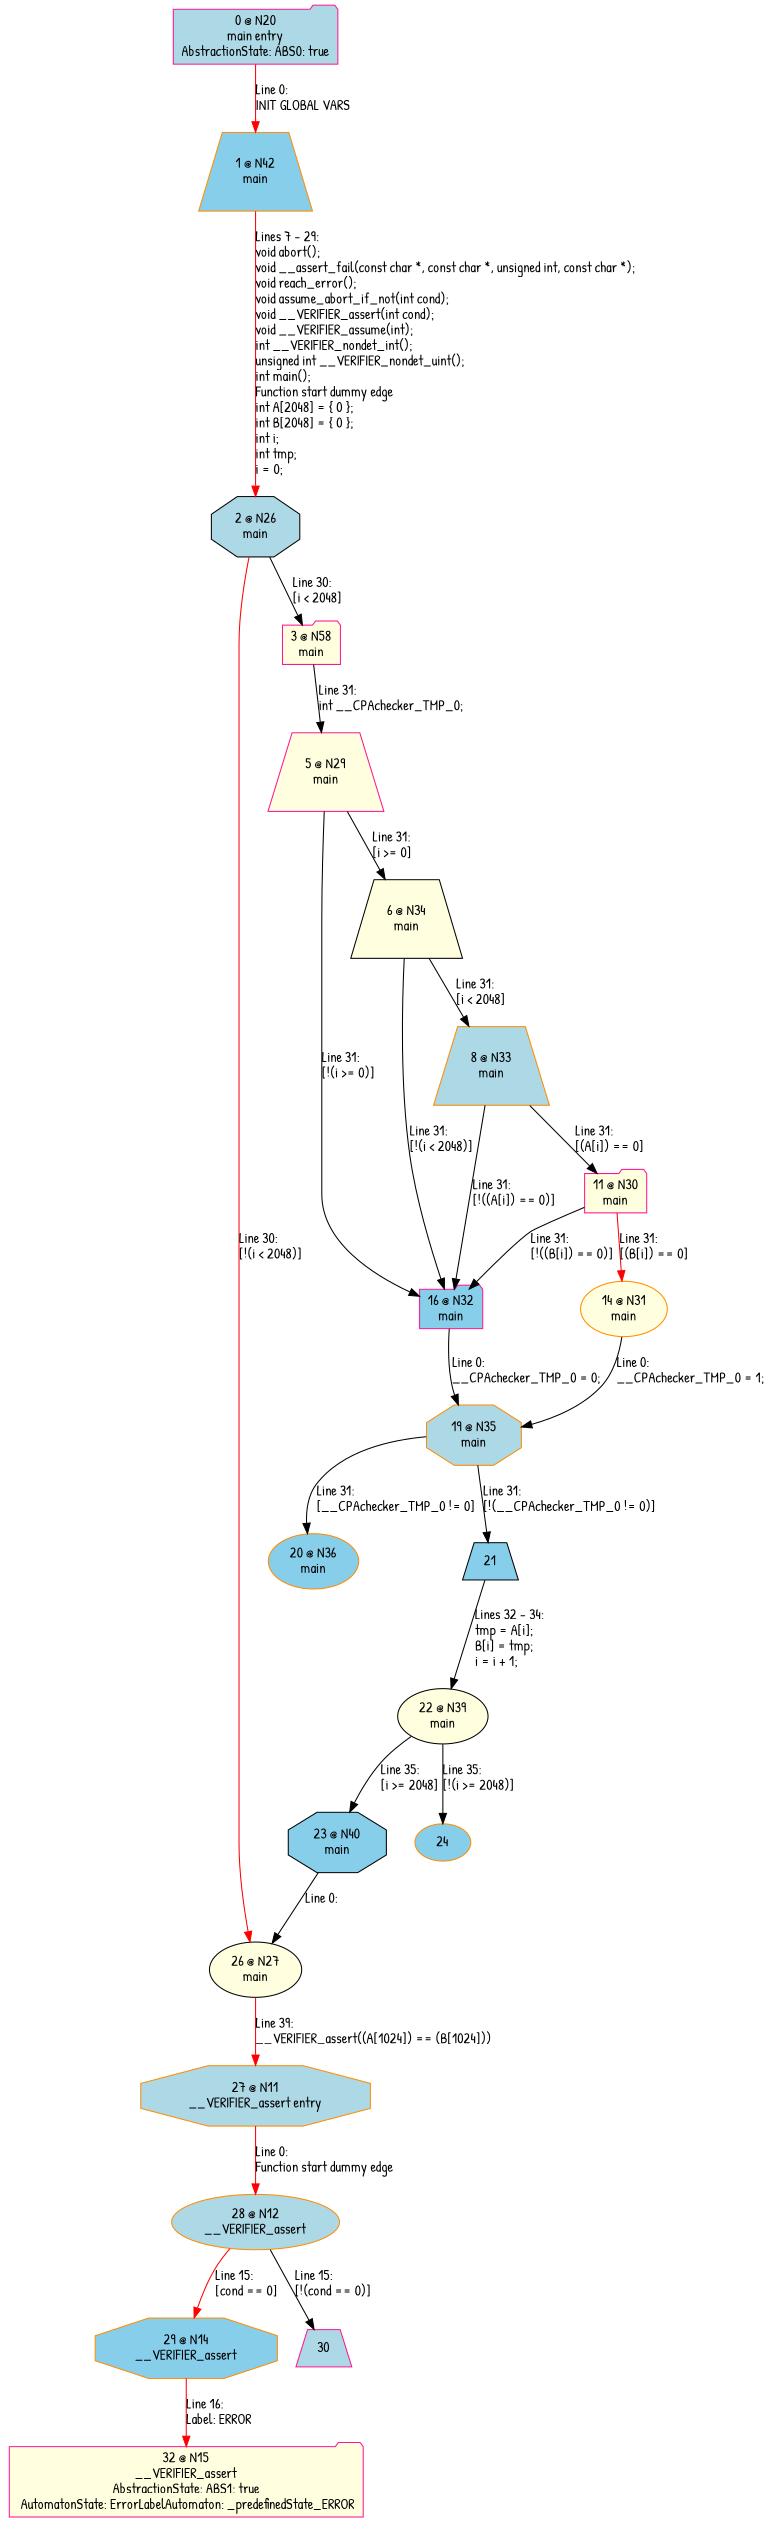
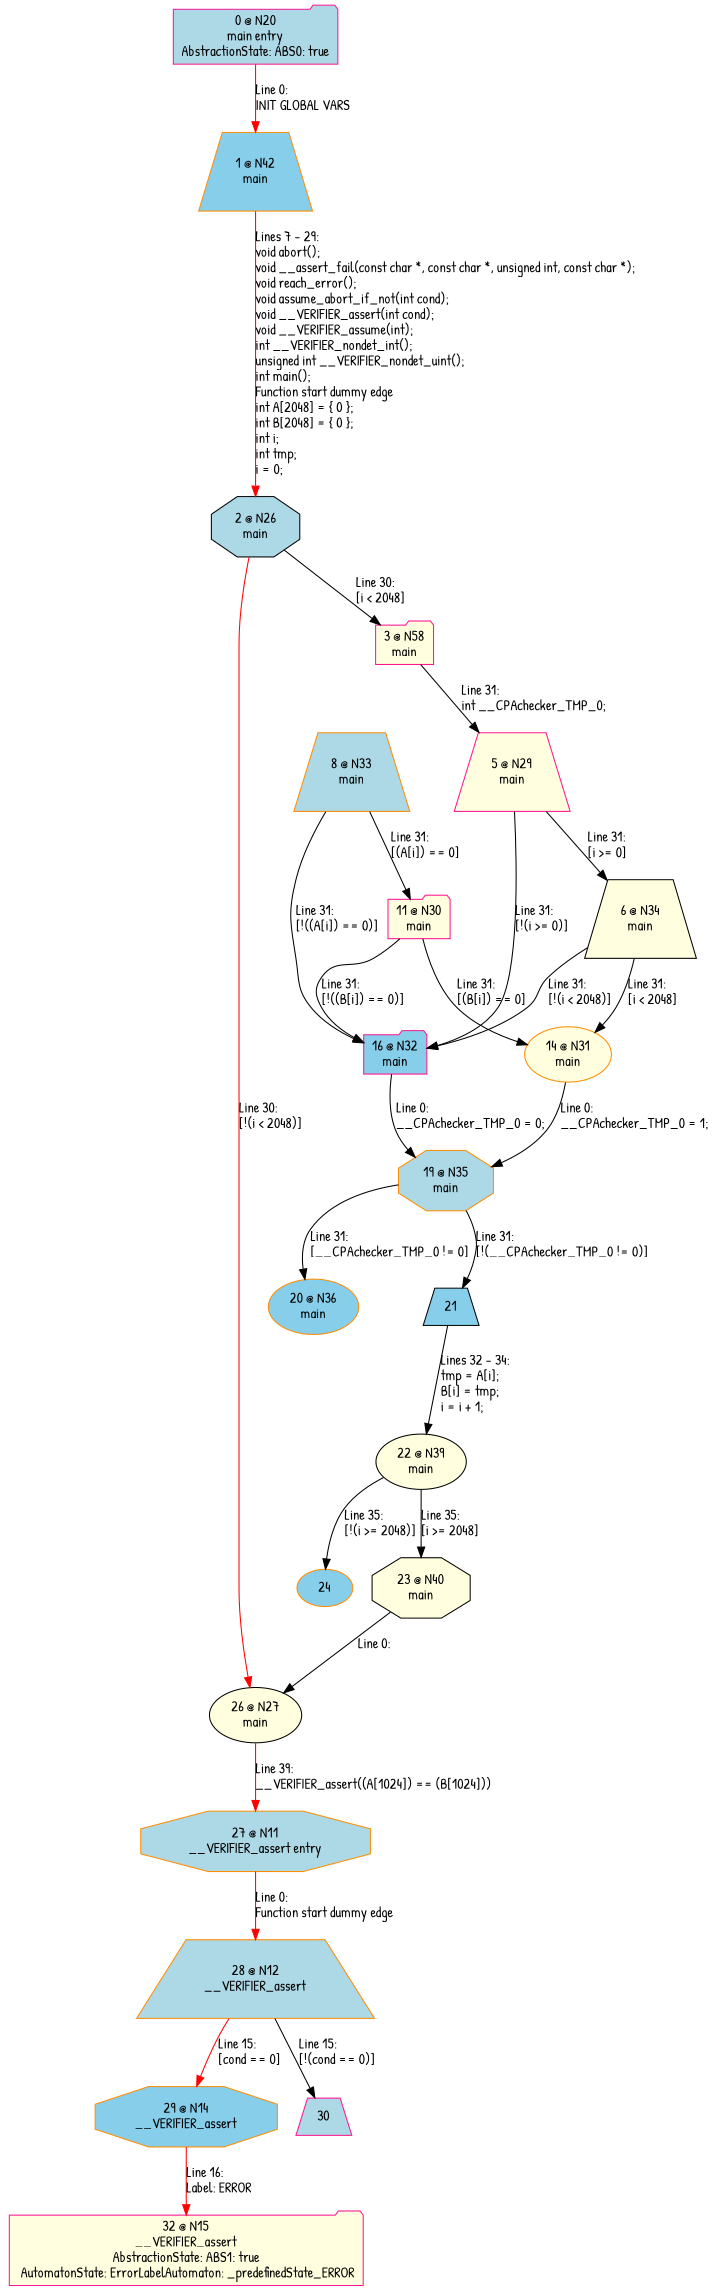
edge "6 @ N34 main" -> "8 @ N33 main": now "6 @ N34 main" -> "14 @ N31 main"
edge "11 @ N30 main" -> "14 @ N31 main": color red -> black
node "23 @ N40 main": fillcolor skyblue -> lightyellow
node "28 @ N12 __VERIFIER_assert": shape ellipse -> trapezium
